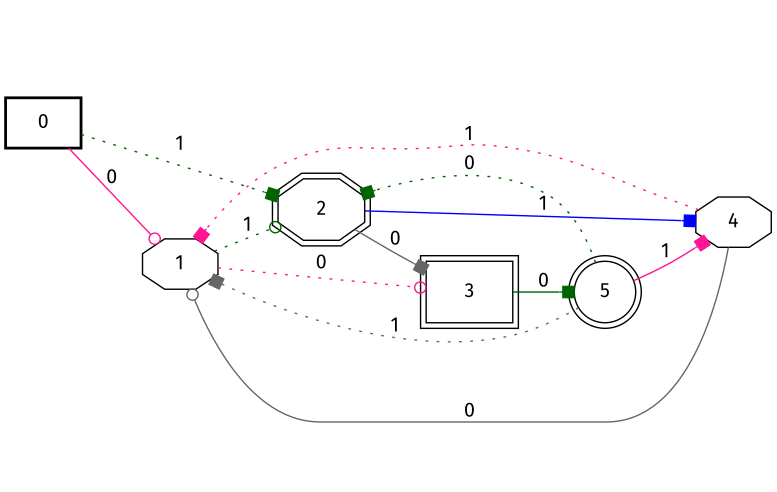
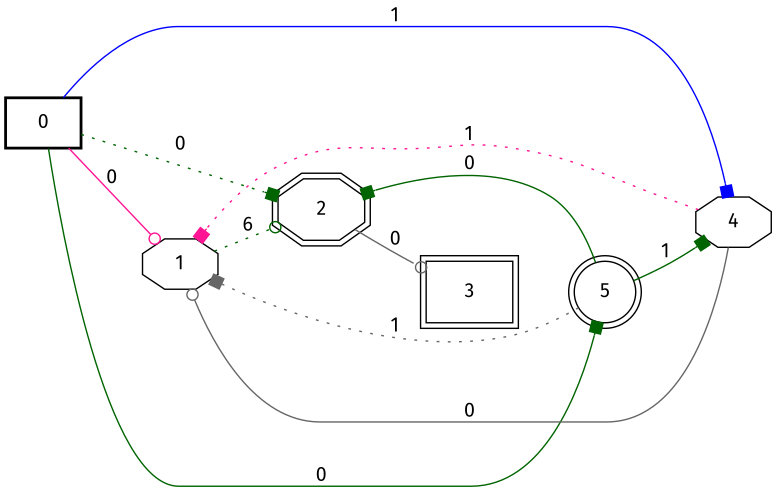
edge "0" -> "2": label "1" -> "0"
edge "5" -> "2": style dotted -> solid
edge "2" -> "4": now "0" -> "4"
edge "1" -> "2": label "1" -> "6"
edge "2" -> "3": arrowhead box -> odot
edge "5" -> "4": color deeppink -> darkgreen
edge "1" -> "3": removed, label "0"
edge "3" -> "5": now "0" -> "5"
